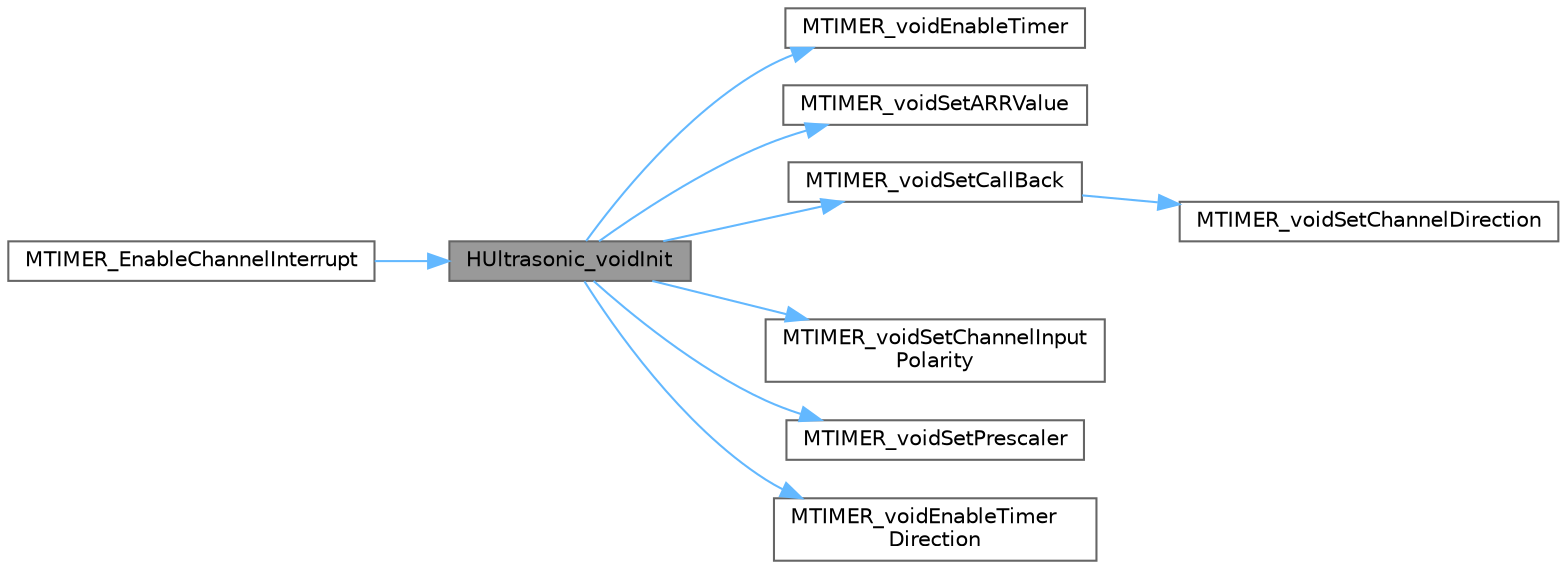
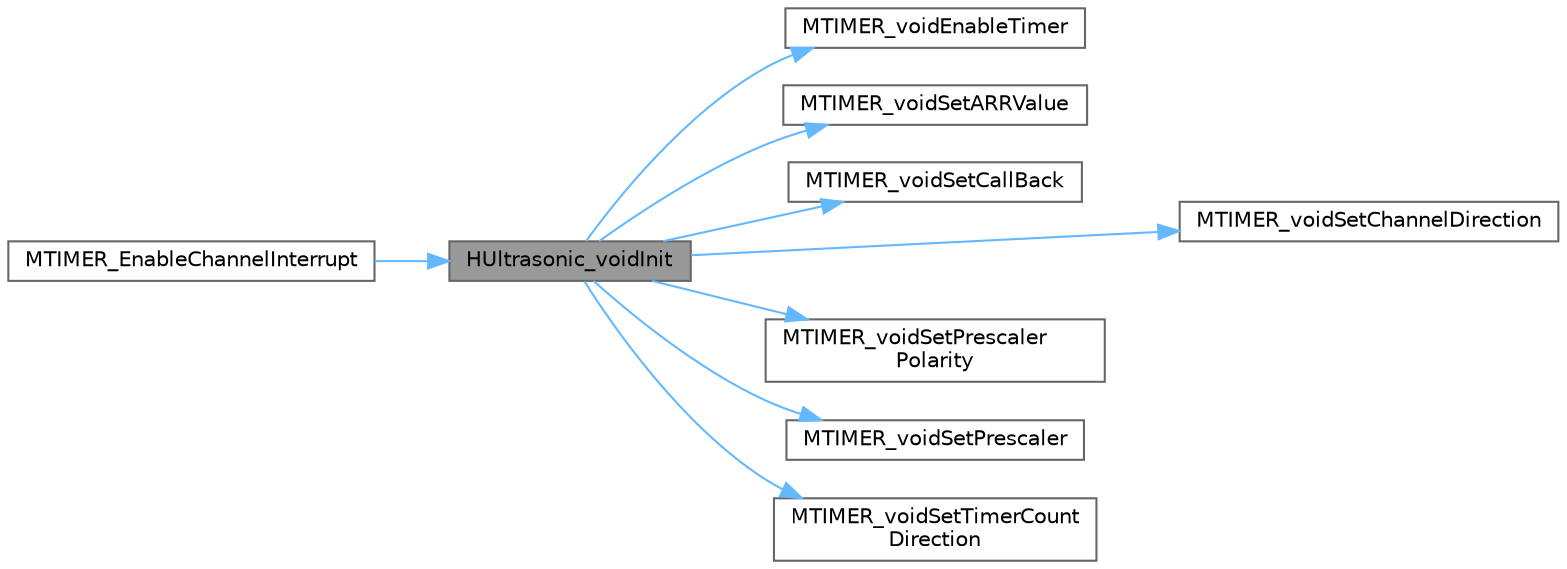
edge "MTIMER_voidSetCallBack" -> "MTIMER_voidSetChannelDirection": now "HUltrasonic_voidInit" -> "MTIMER_voidSetChannelDirection"
node "MTIMER_voidSetChannelInput Polarity": label "MTIMER_voidSetChannelInput Polarity" -> "MTIMER_voidSetPrescaler Polarity"
node "MTIMER_voidEnableTimer Direction": label "MTIMER_voidEnableTimer Direction" -> "MTIMER_voidSetTimerCount Direction"
